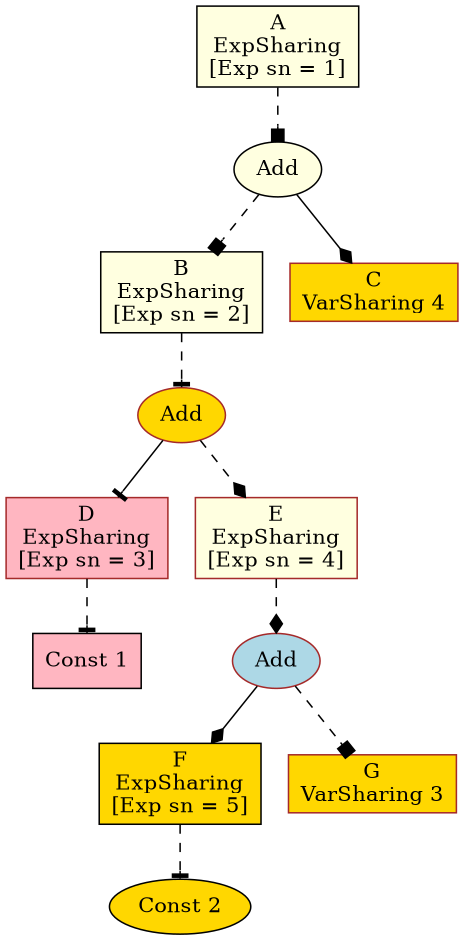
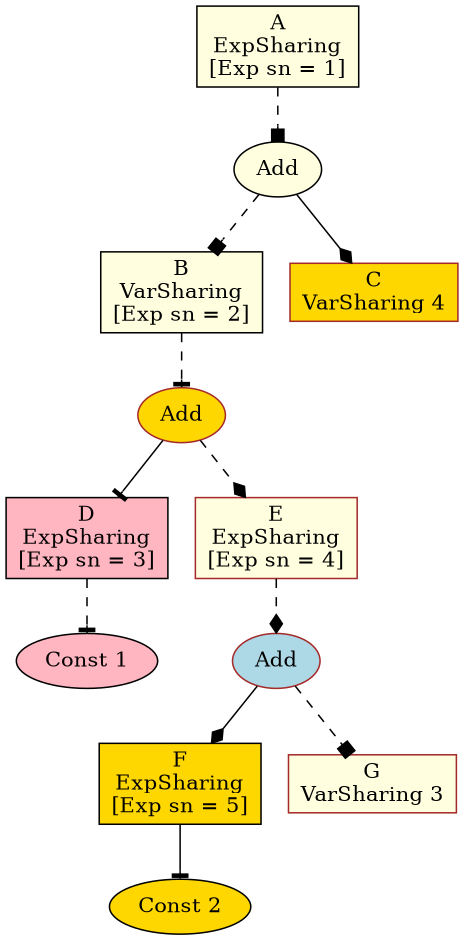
node "B ExpSharing [Exp sn = 2]": label "B ExpSharing [Exp sn = 2]" -> "B VarSharing [Exp sn = 2]"
node "D ExpSharing [Exp sn = 3]": color brown -> black
node "Const 1": shape box -> ellipse
node "G VarSharing 3": fillcolor gold -> lightyellow
edge "F ExpSharing [Exp sn = 5]" -> "Const 2": style dashed -> solid
